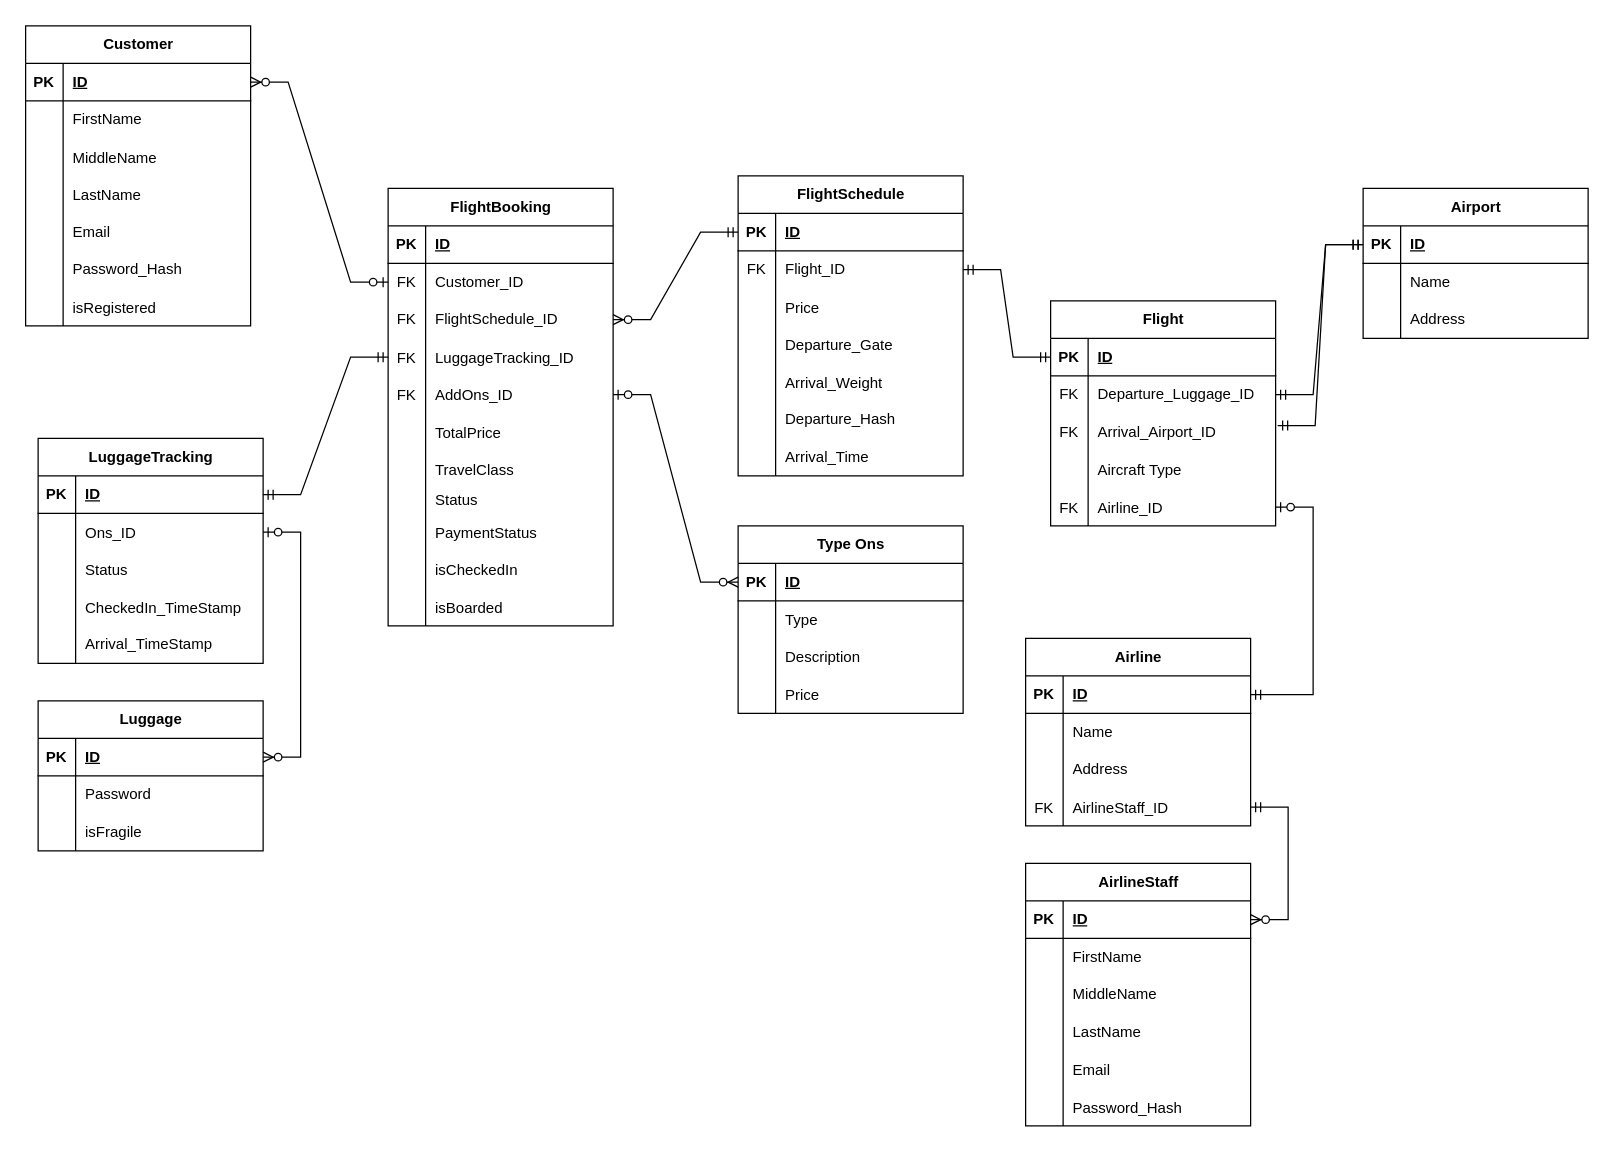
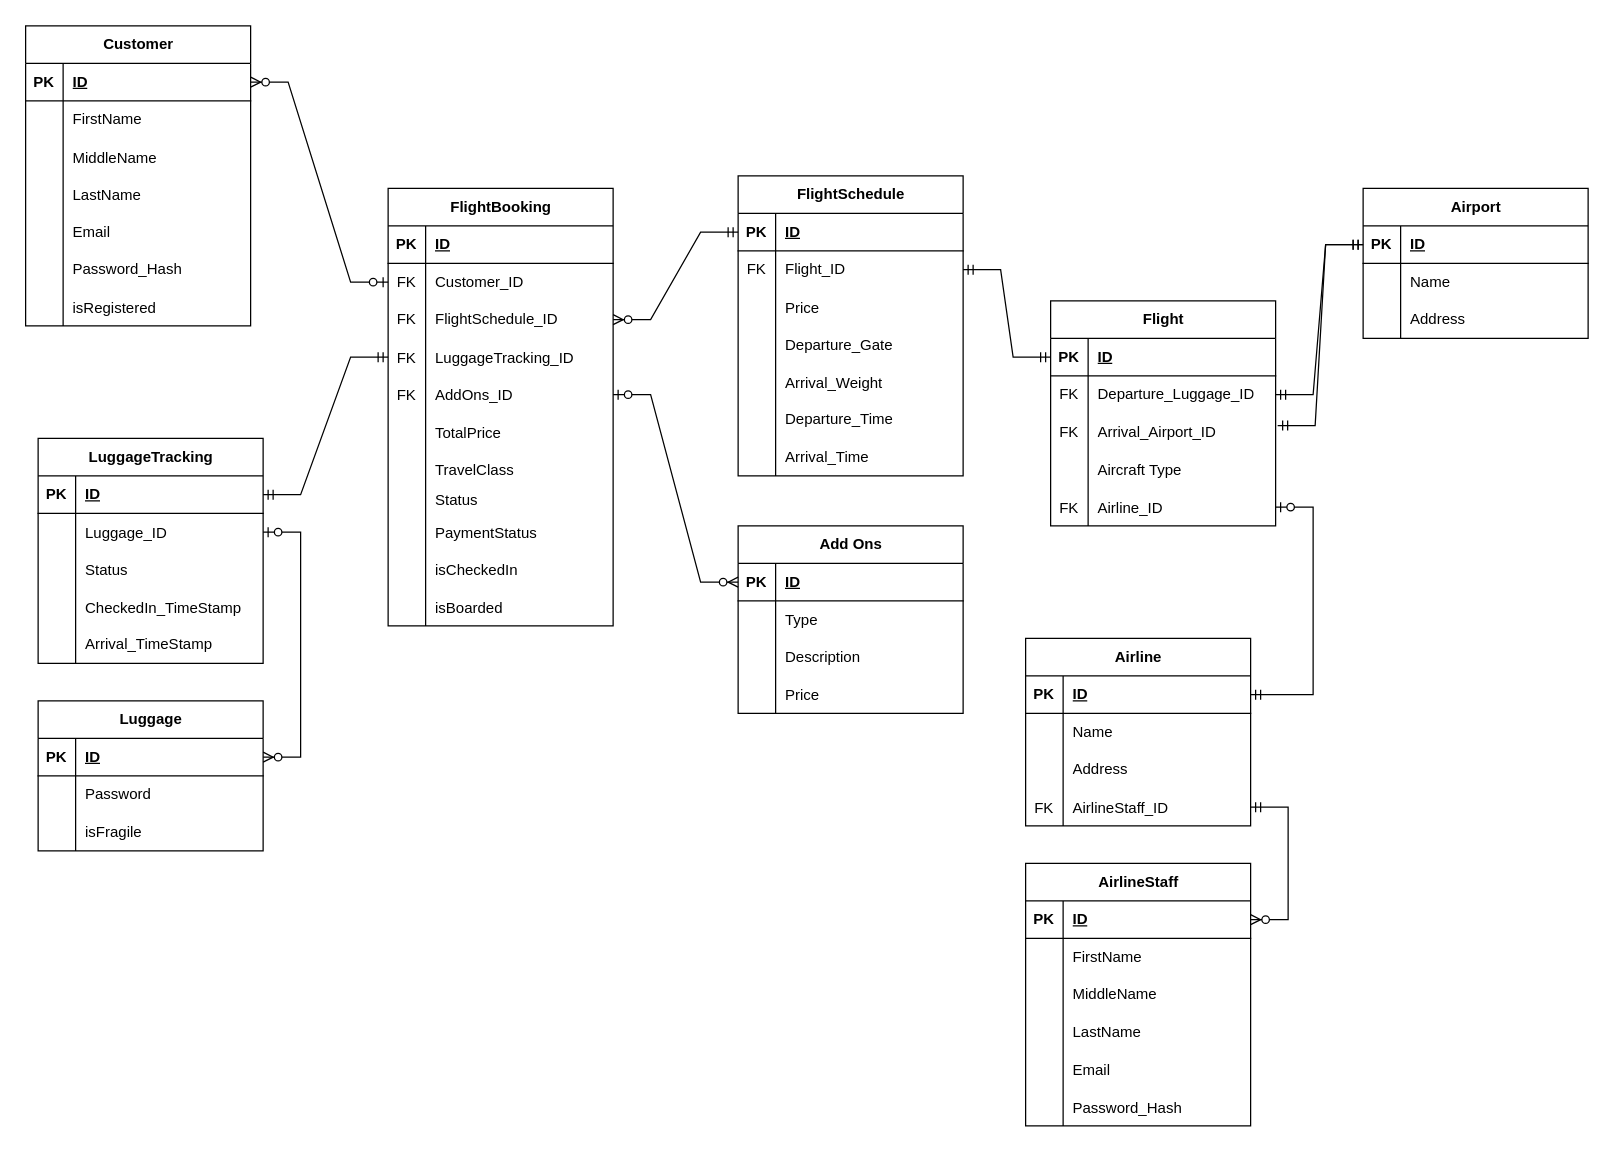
node "Departure_Hash": label "Departure_Hash" -> "Departure_Time"
node "Ons_ID": label "Ons_ID" -> "Luggage_ID"
node "Type Ons": label "Type Ons" -> "Add Ons"
